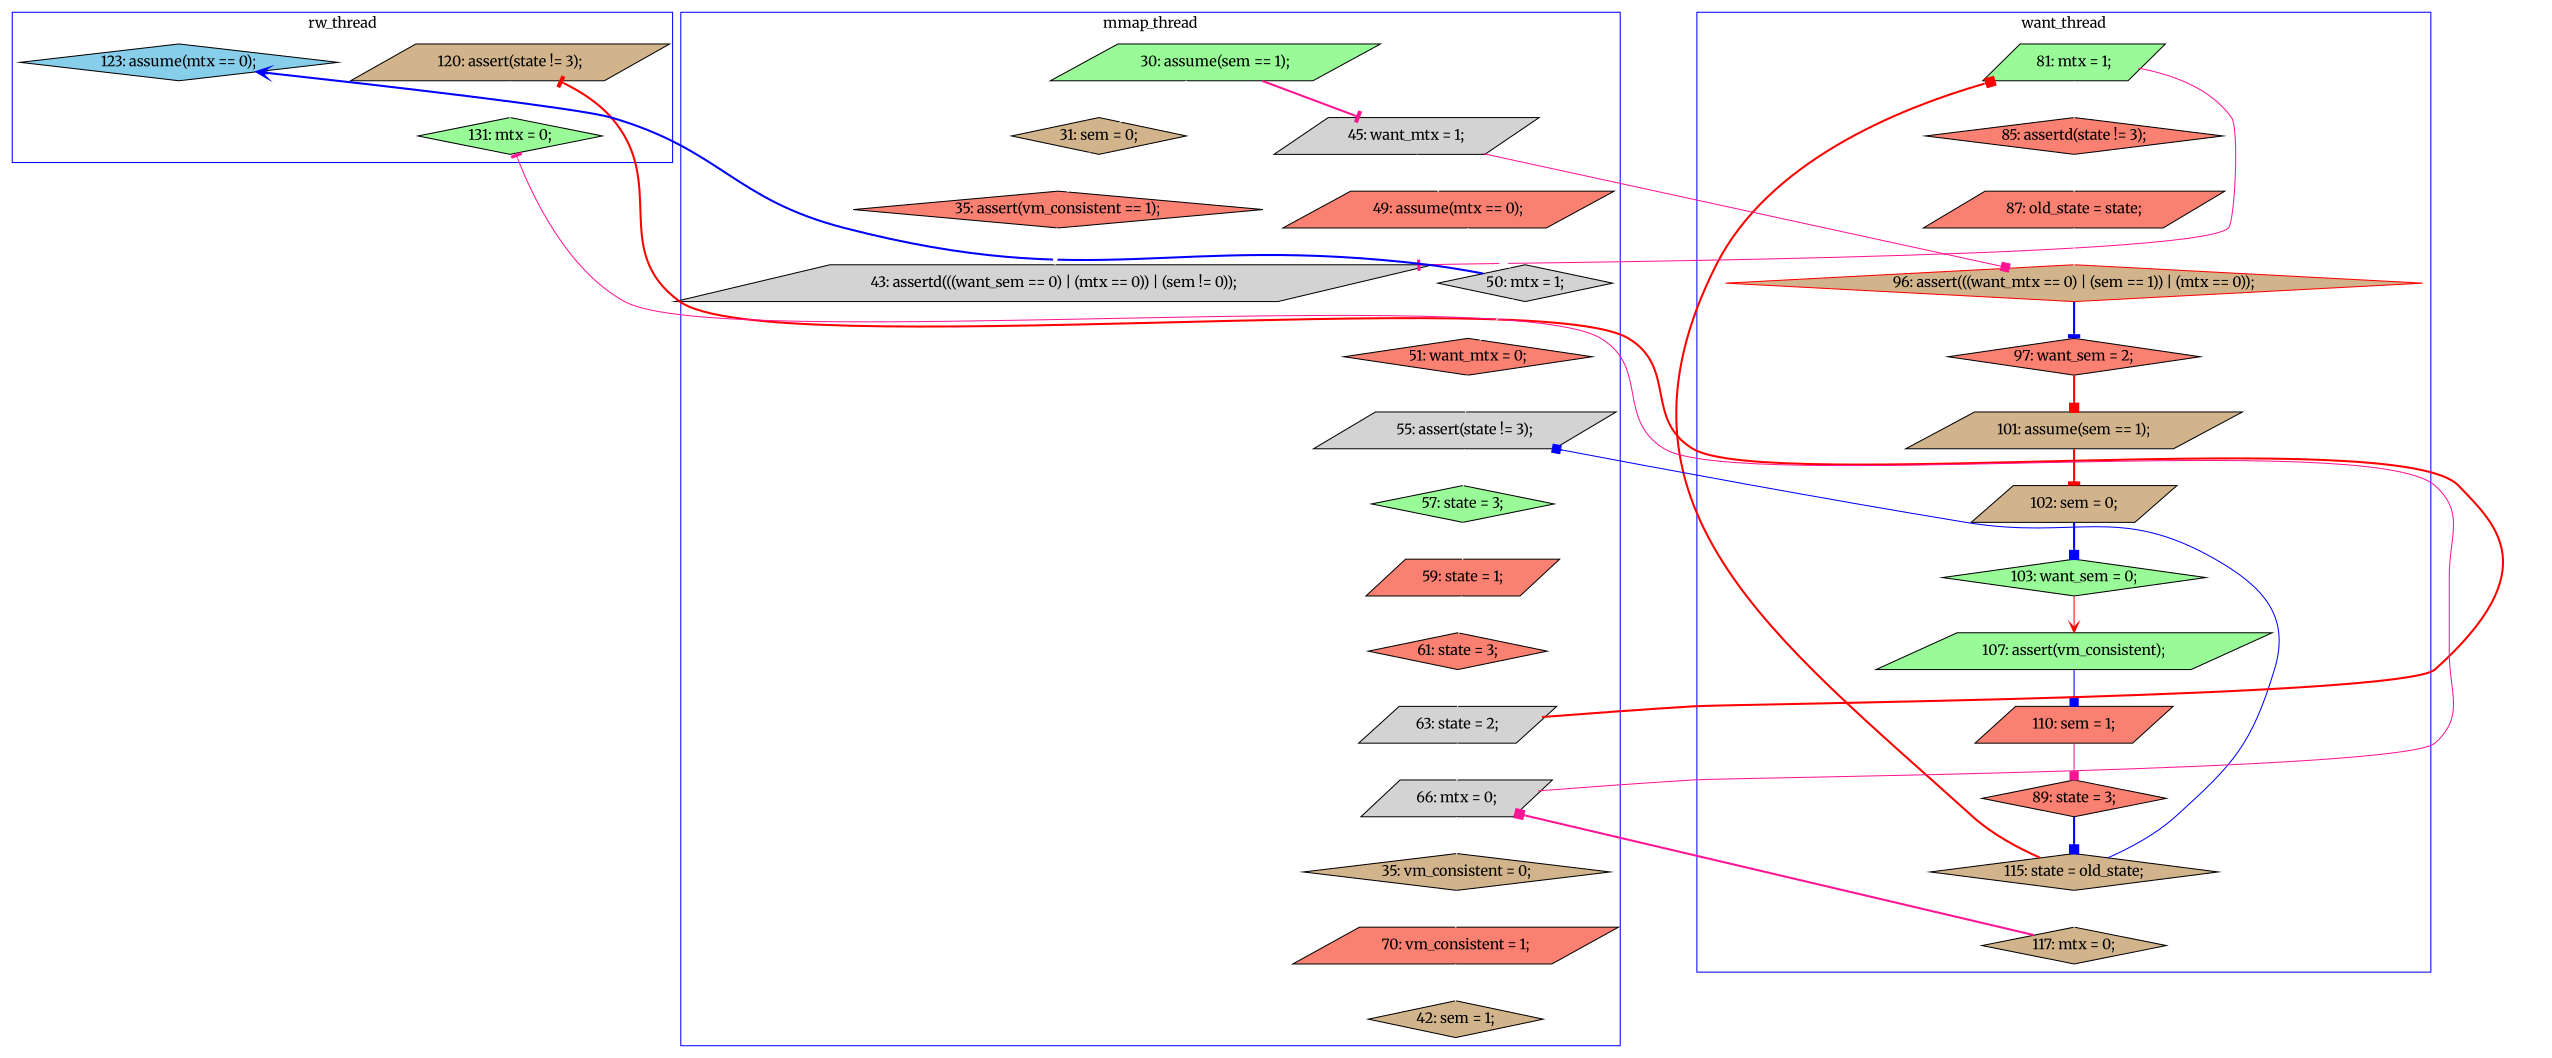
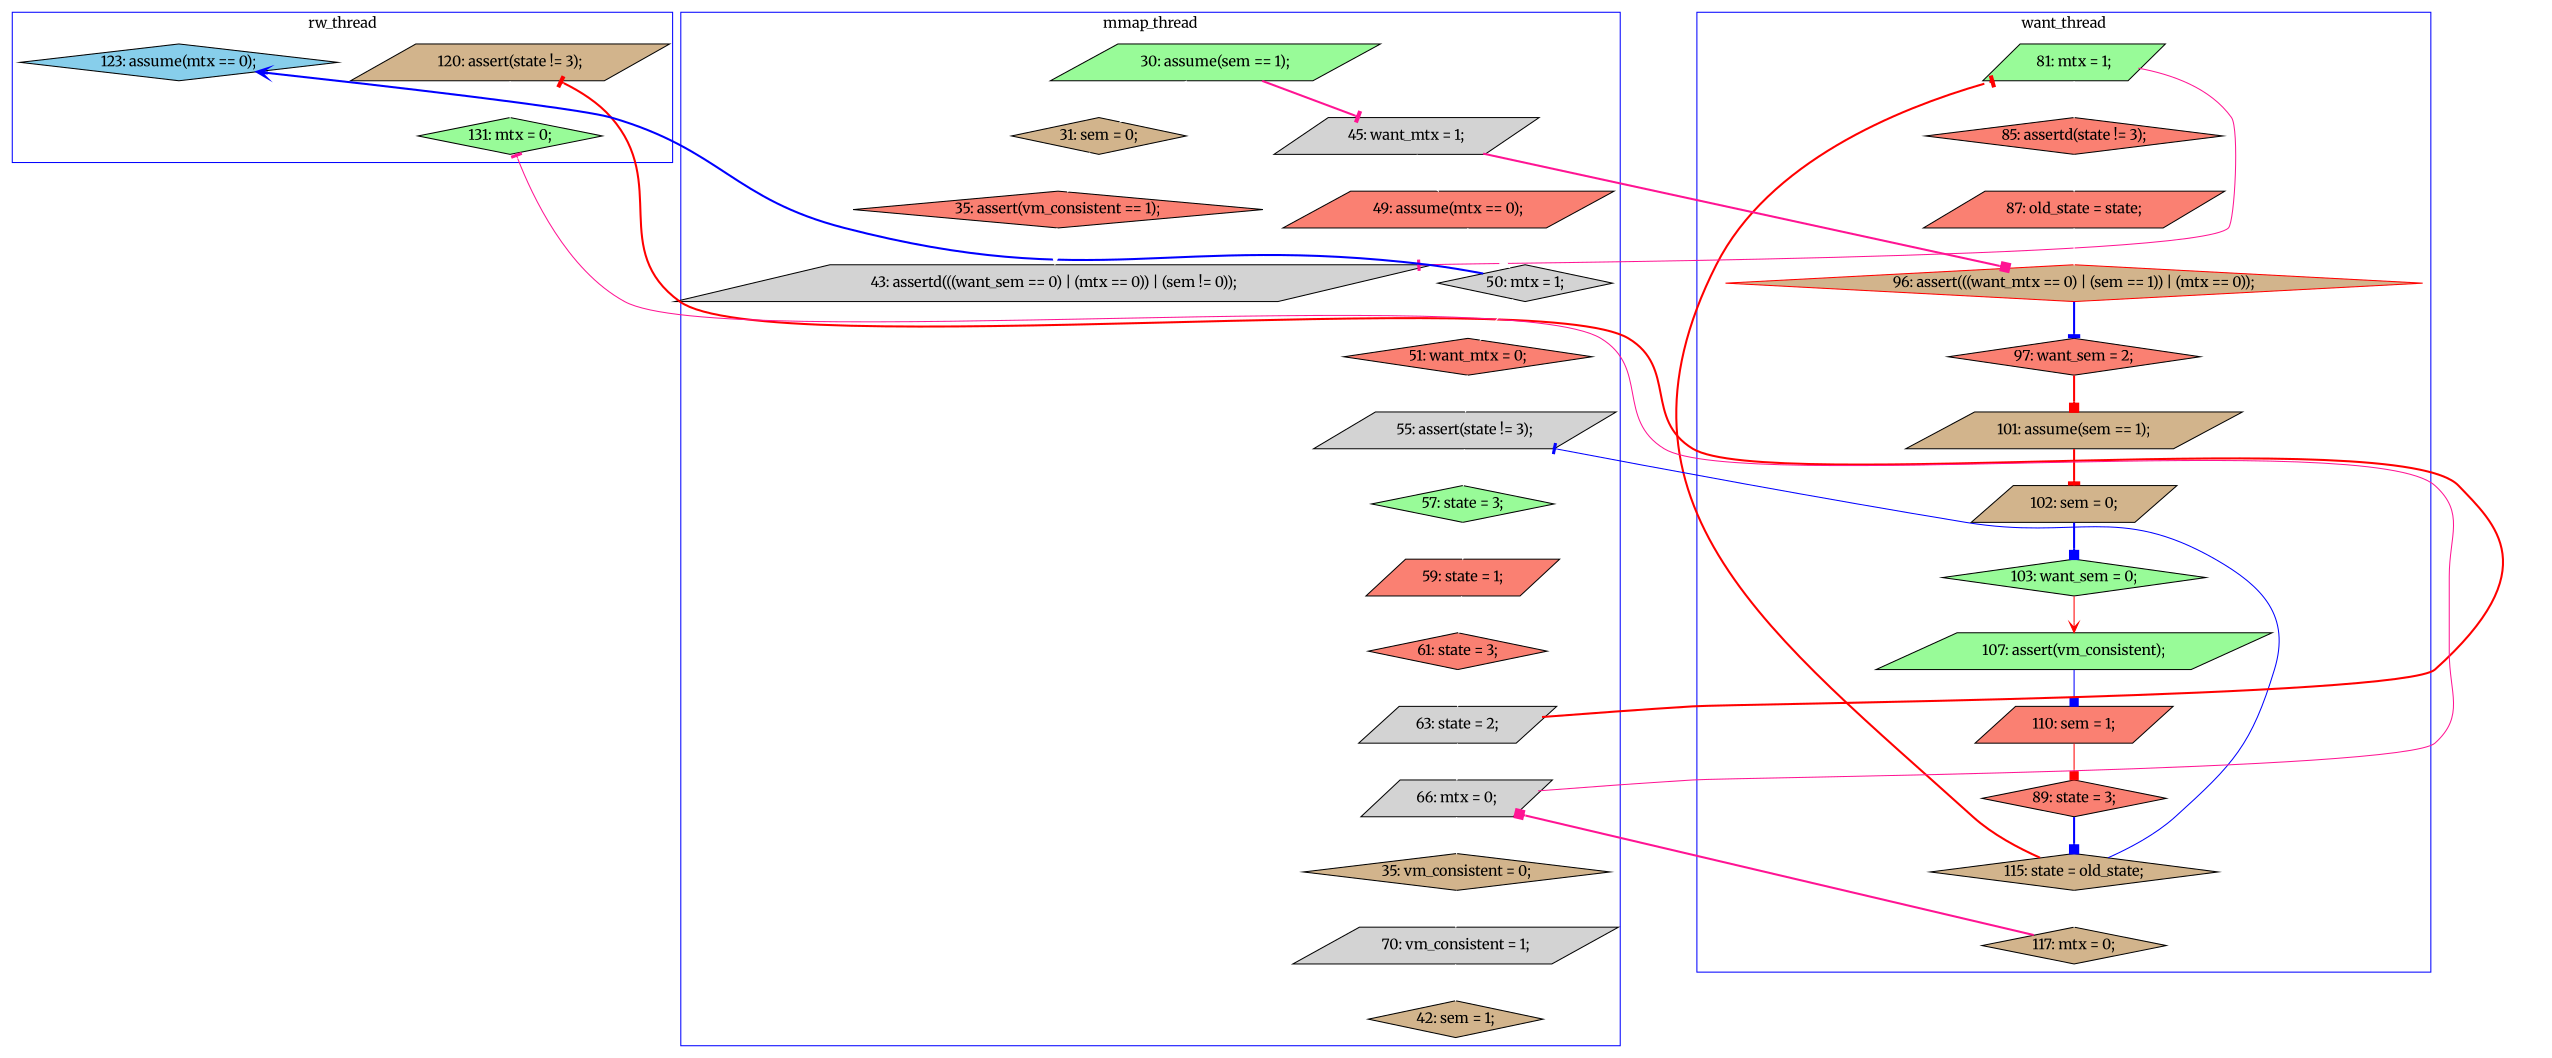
edge "45: want_mtx = 1;" -> "96: assert(((want_mtx == 0) | (sem == 1)) | (mtx == 0));": style solid -> bold
edge "115: state = old_state;" -> "81: mtx = 1;": arrowhead box -> tee
edge "115: state = old_state;" -> "55: assert(state != 3);": arrowhead box -> tee
edge "110: sem = 1;" -> "89: state = 3;": color deeppink -> red
node "70: vm_consistent = 1;": fillcolor salmon -> lightgrey
